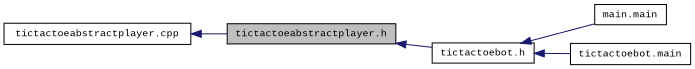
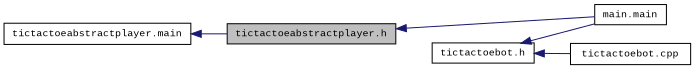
node "tictactoeabstractplayer.cpp": label "tictactoeabstractplayer.cpp" -> "tictactoeabstractplayer.main"
edge "tictactoebot.h" -> "tictactoeabstractplayer.h": now "main.main" -> "tictactoeabstractplayer.h"
node "tictactoebot.main": label "tictactoebot.main" -> "tictactoebot.cpp"
